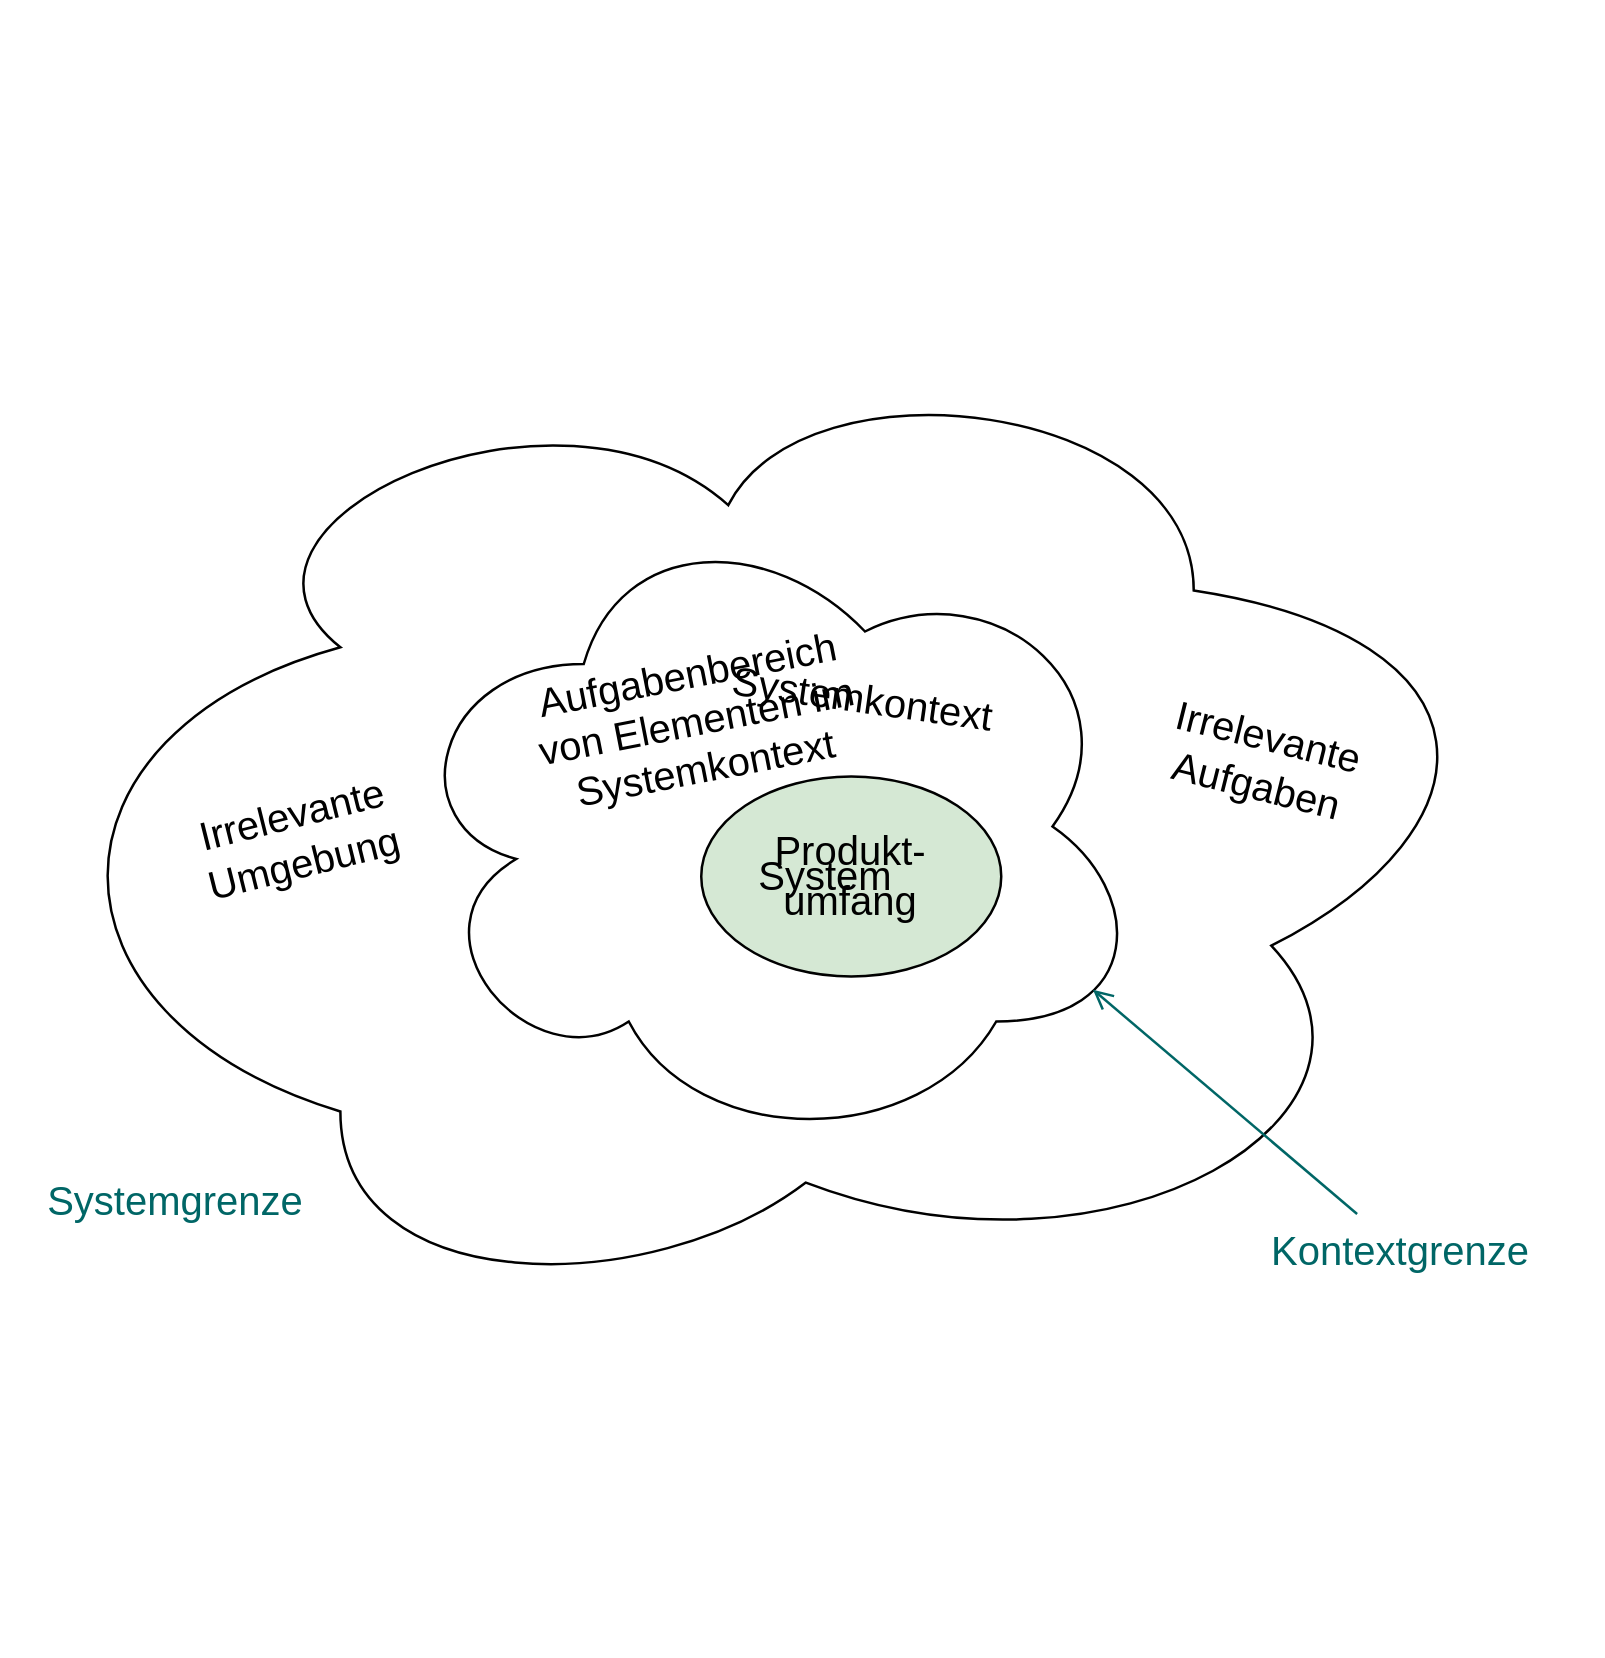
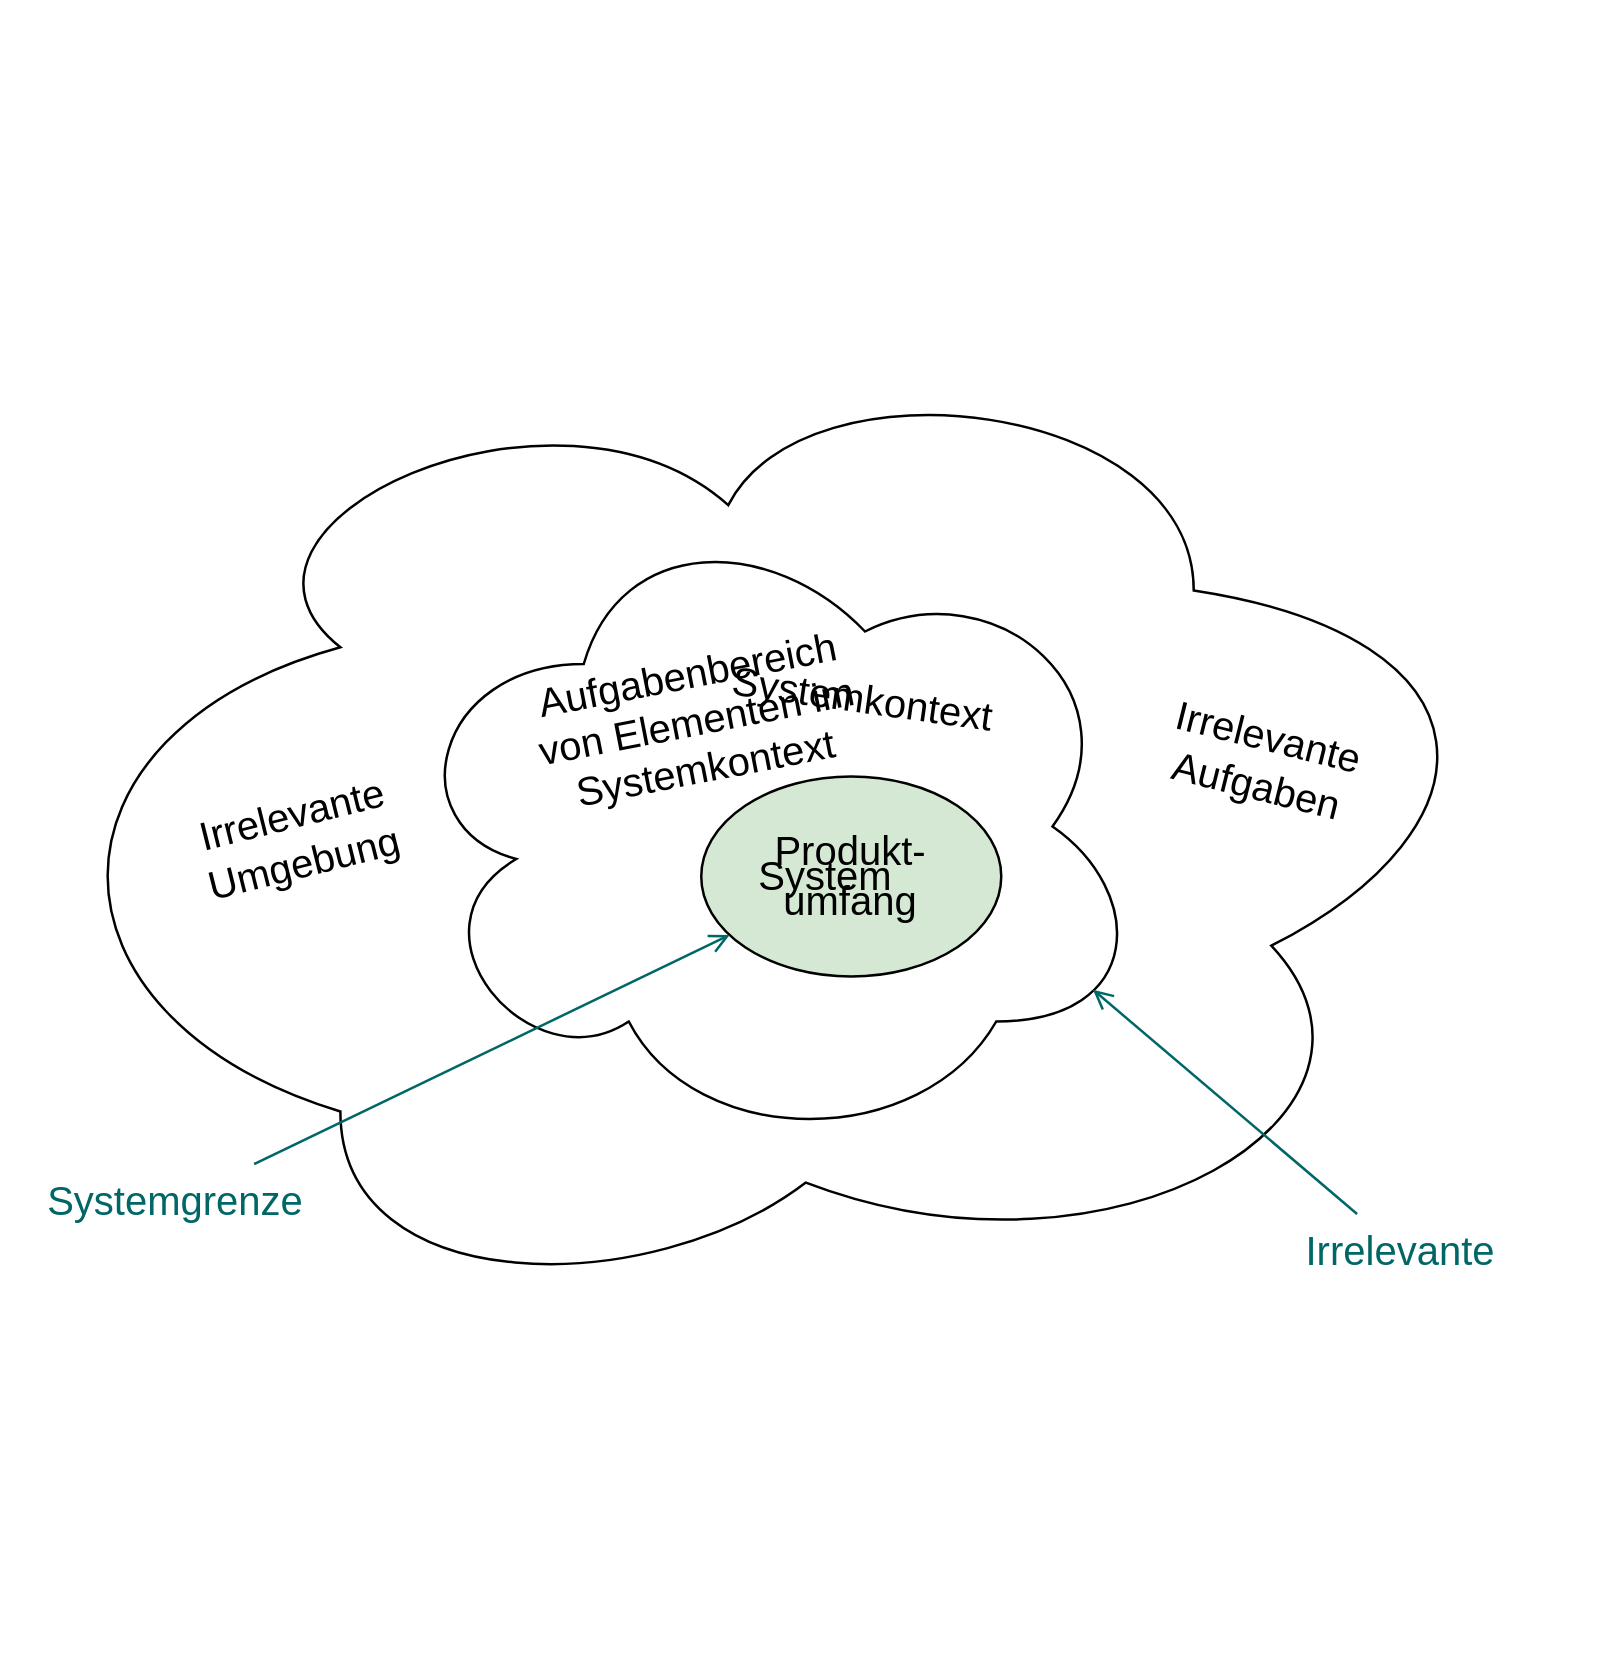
edge "Systemgrenze" -> "Produkt- umfang": added
node "Kontextgrenze": label "Kontextgrenze" -> "Irrelevante"
